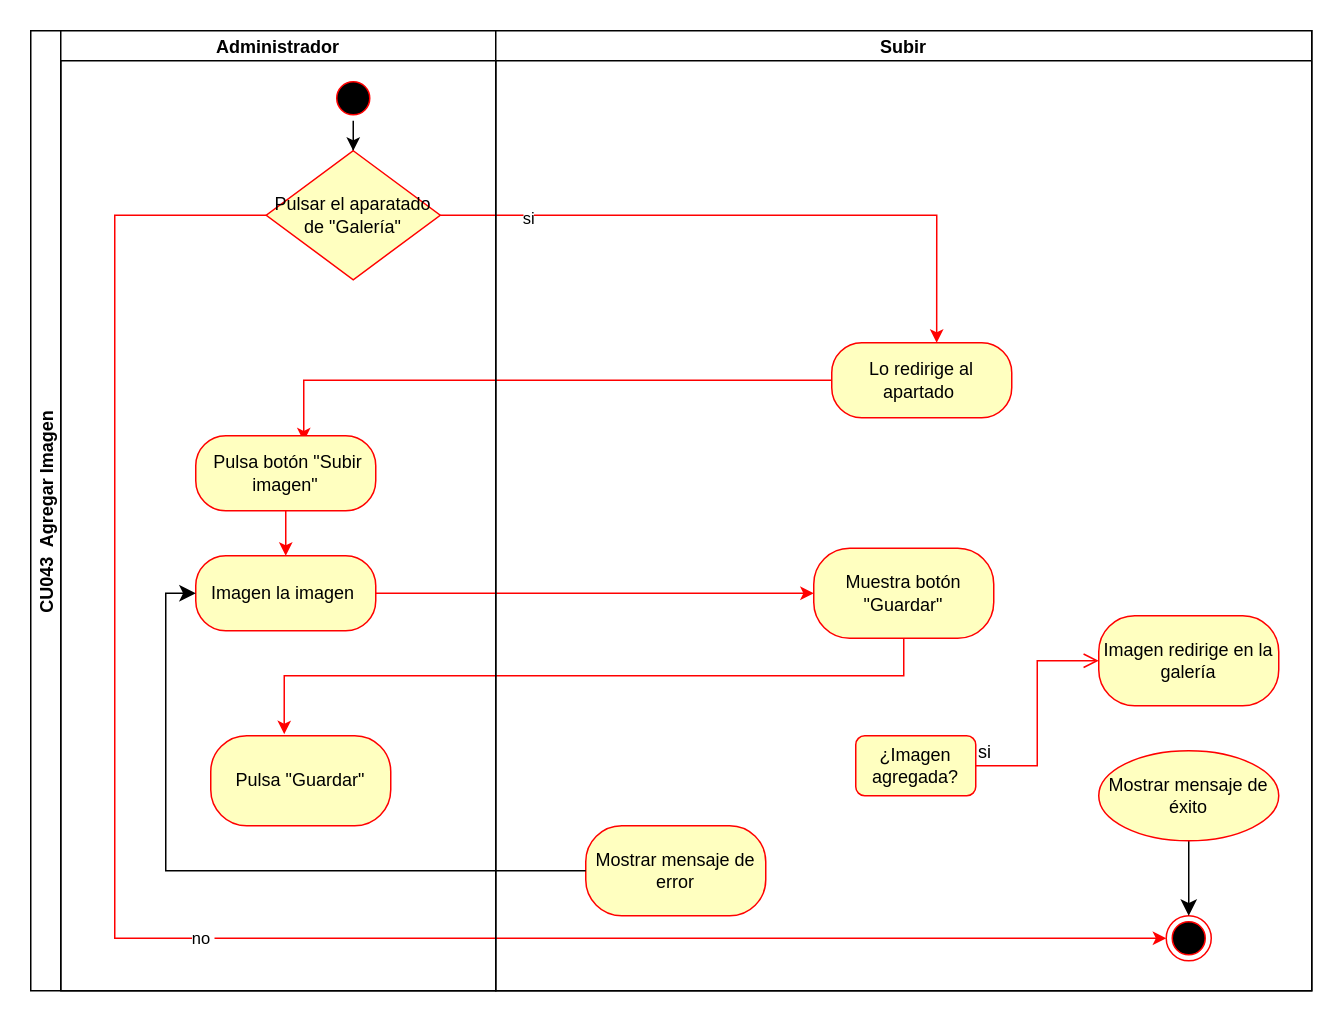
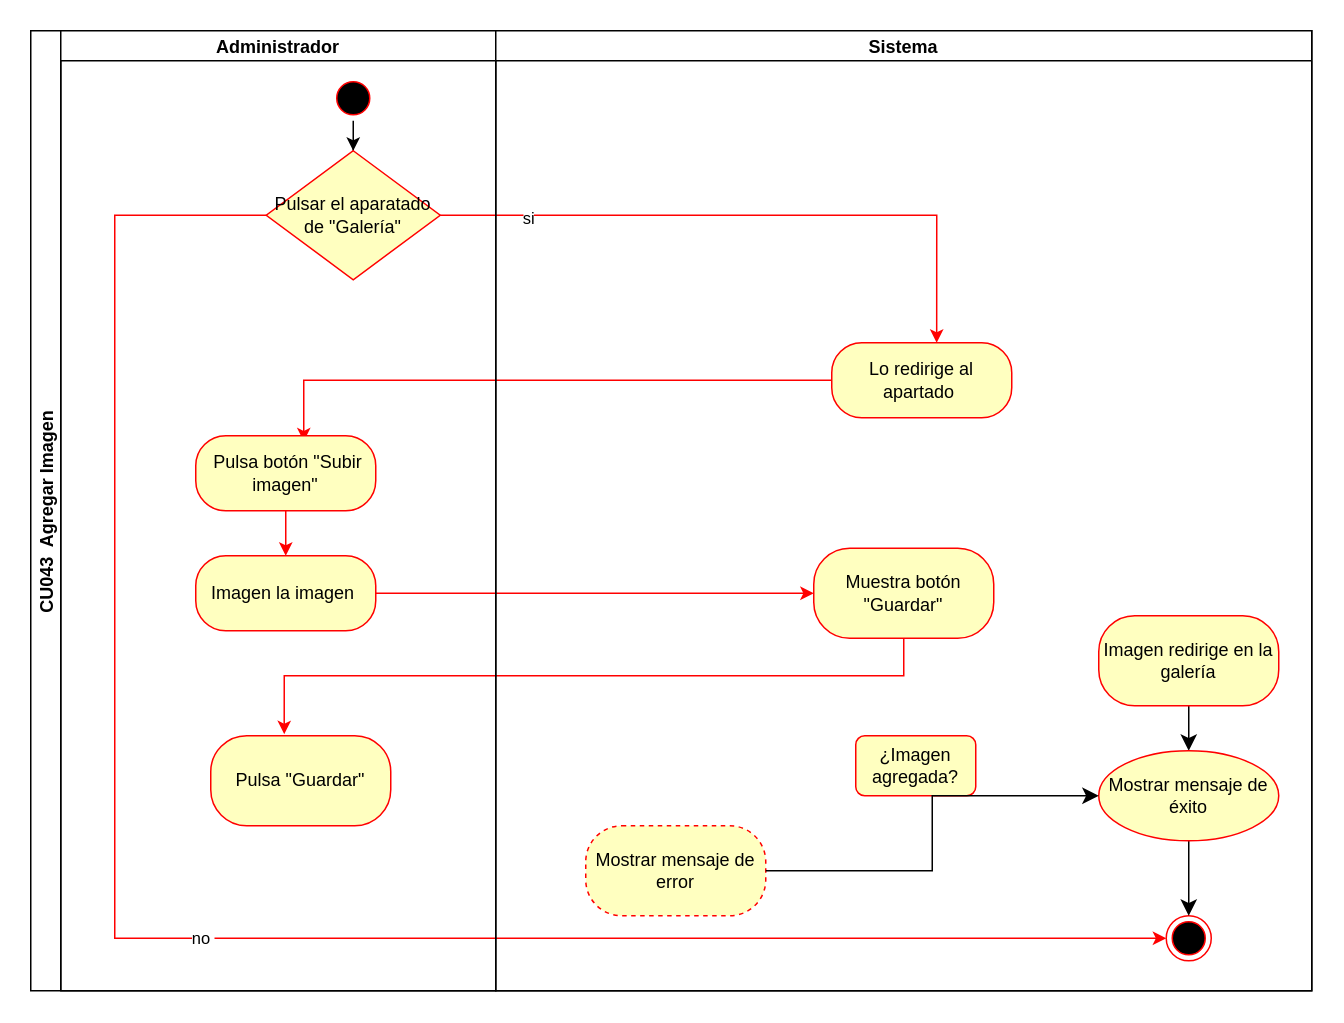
node "Subir": label "Subir" -> "Sistema"
edge "¿Imagen agregada?" -> "Imagen redirige en la galería": removed, label "si"
edge "Imagen redirige en la galería" -> "Mostrar mensaje de éxito": added
edge "Mostrar mensaje de error" -> "Imagen la imagen": now "Mostrar mensaje de error" -> "Mostrar mensaje de éxito"
node "Mostrar mensaje de error": style solid -> dashed
